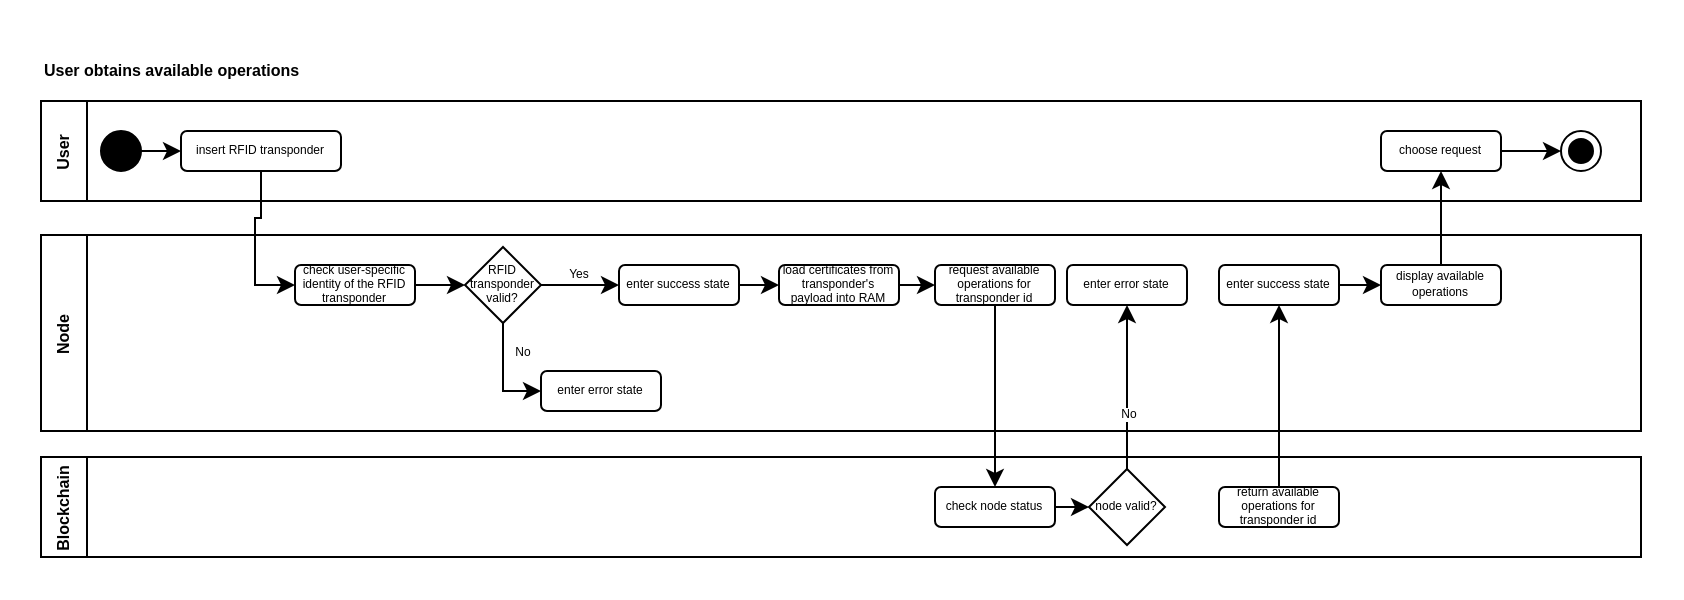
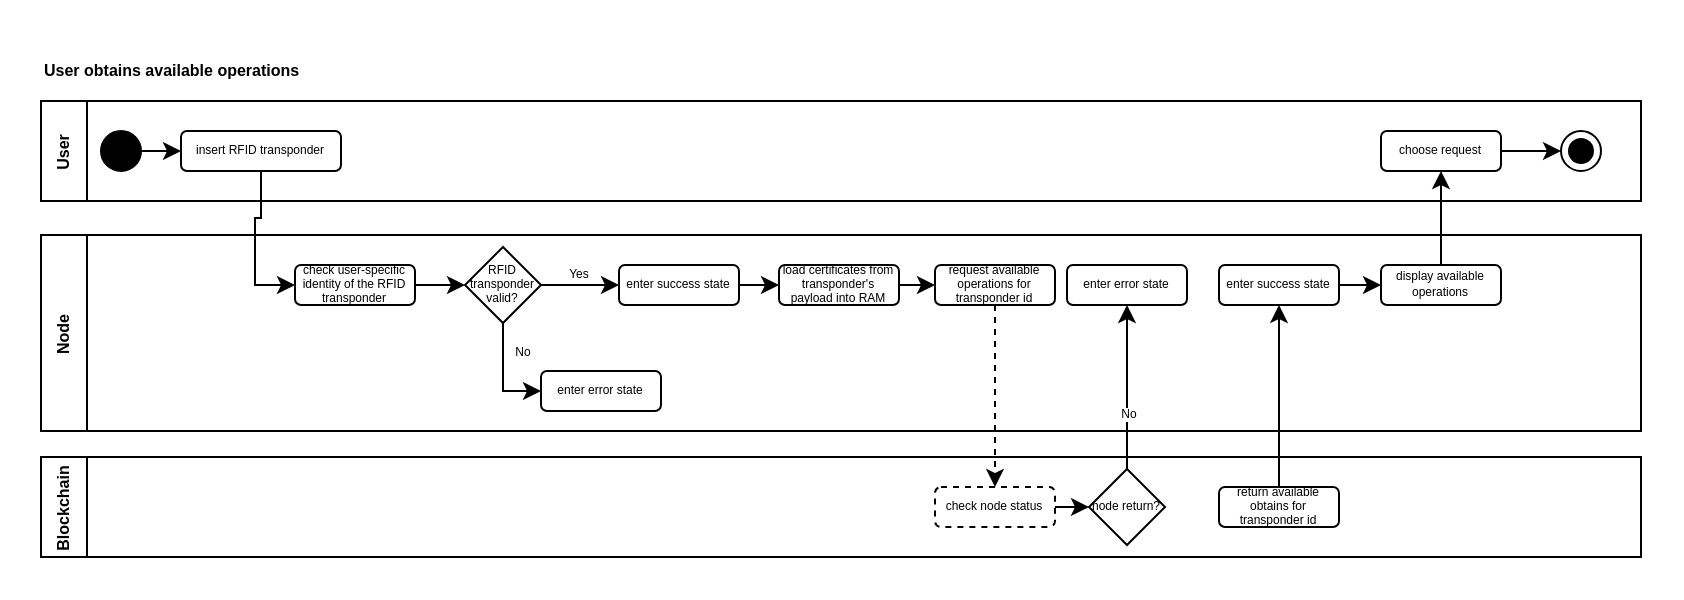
edge "request available operations for transponder id" -> "check node status": style solid -> dashed
node "check node status": style solid -> dashed
node "node valid?": label "node valid?" -> "node return?"
node "return available operations for transponder id": label "return available operations for transponder id" -> "return available obtains for transponder id"
